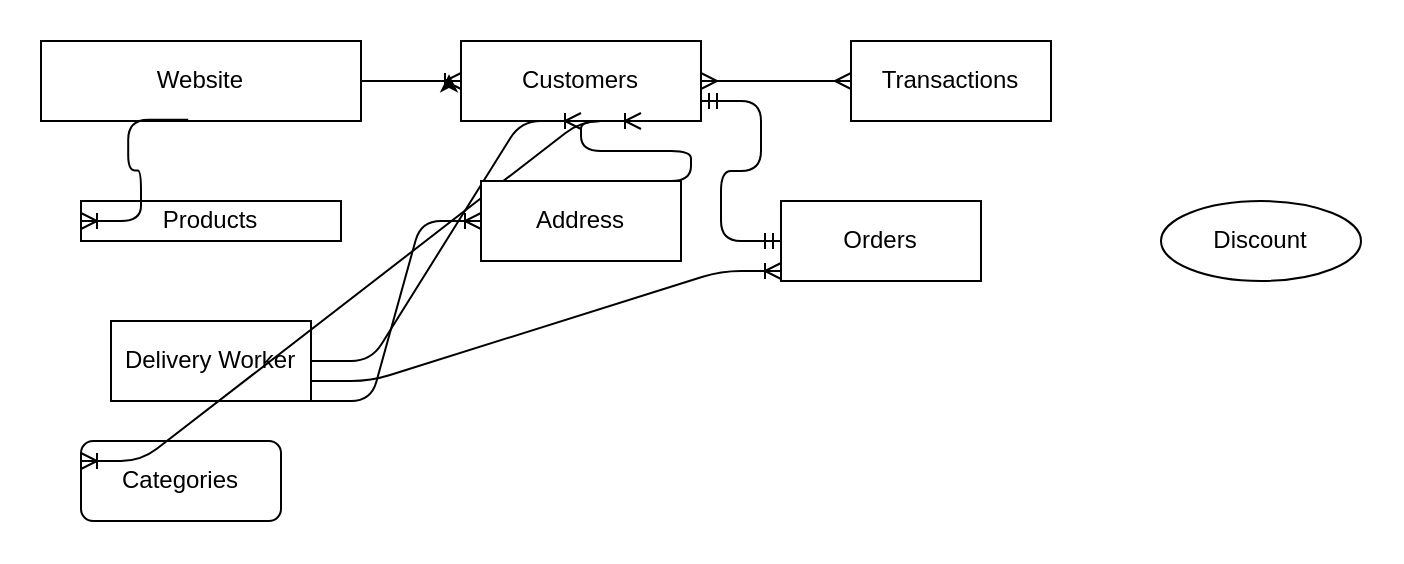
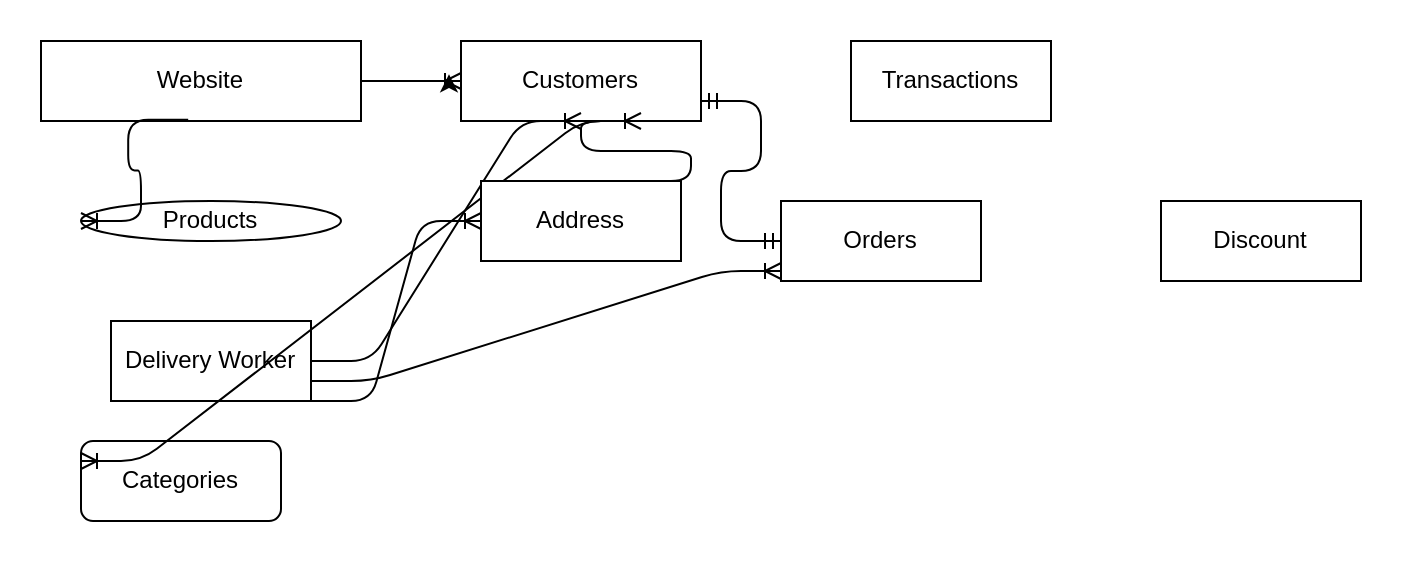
edge "Customers" -- "Transactions": removed
node "Products": shape rectangle -> ellipse
node "Discount": shape ellipse -> rectangle
